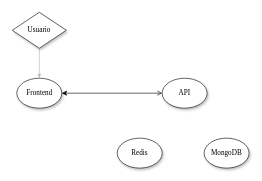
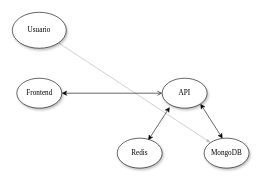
node "Usuario": shape diamond -> ellipse
edge "Usuario" -> "Frontend": now "Usuario" -> "MongoDB"
edge "API" -- "MongoDB": added
edge "API" -- "Redis": added
